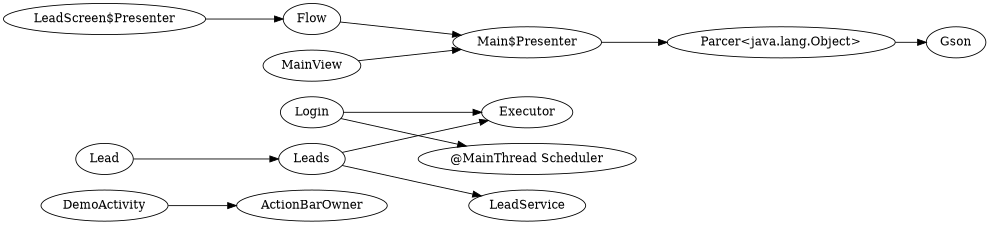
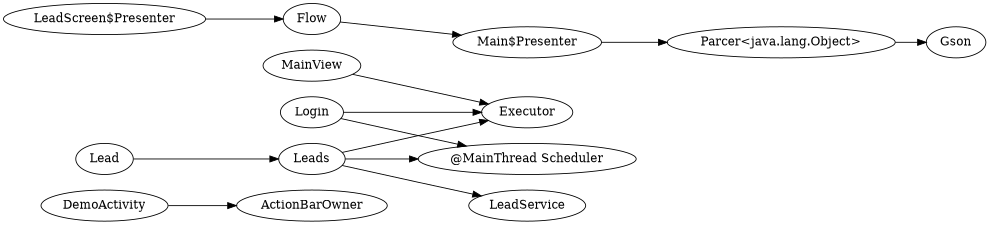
edge "MainView" -> "Main$Presenter": now "MainView" -> "Executor"
edge "Leads" -> "@MainThread Scheduler": added
